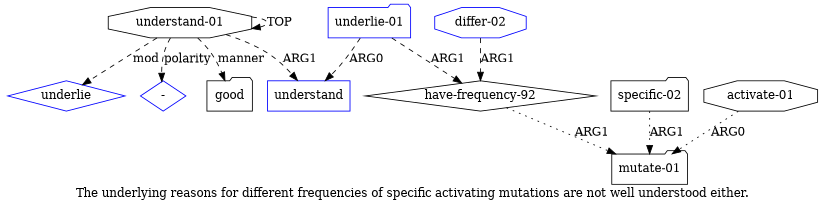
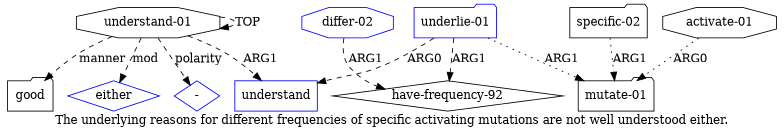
node "underlie": label "underlie" -> "either"
edge "have-frequency-92" -> "mutate-01": now "underlie-01" -> "mutate-01"
